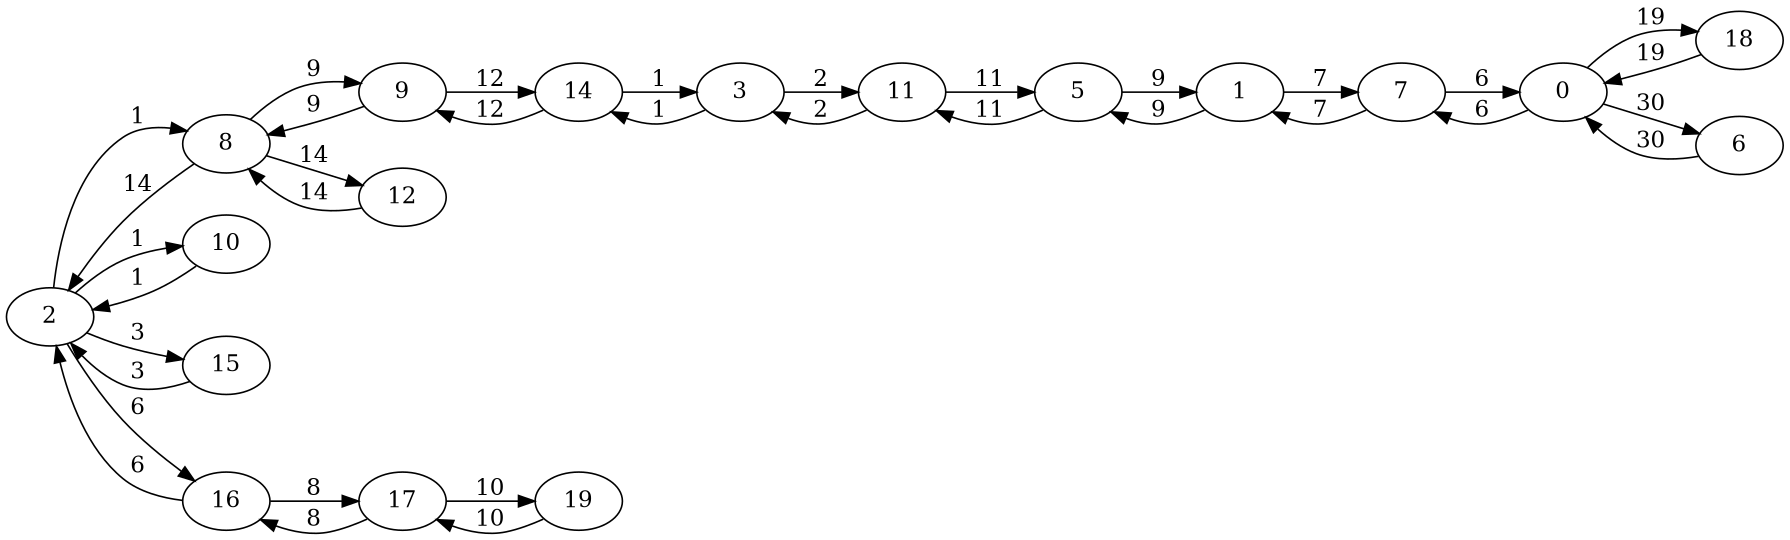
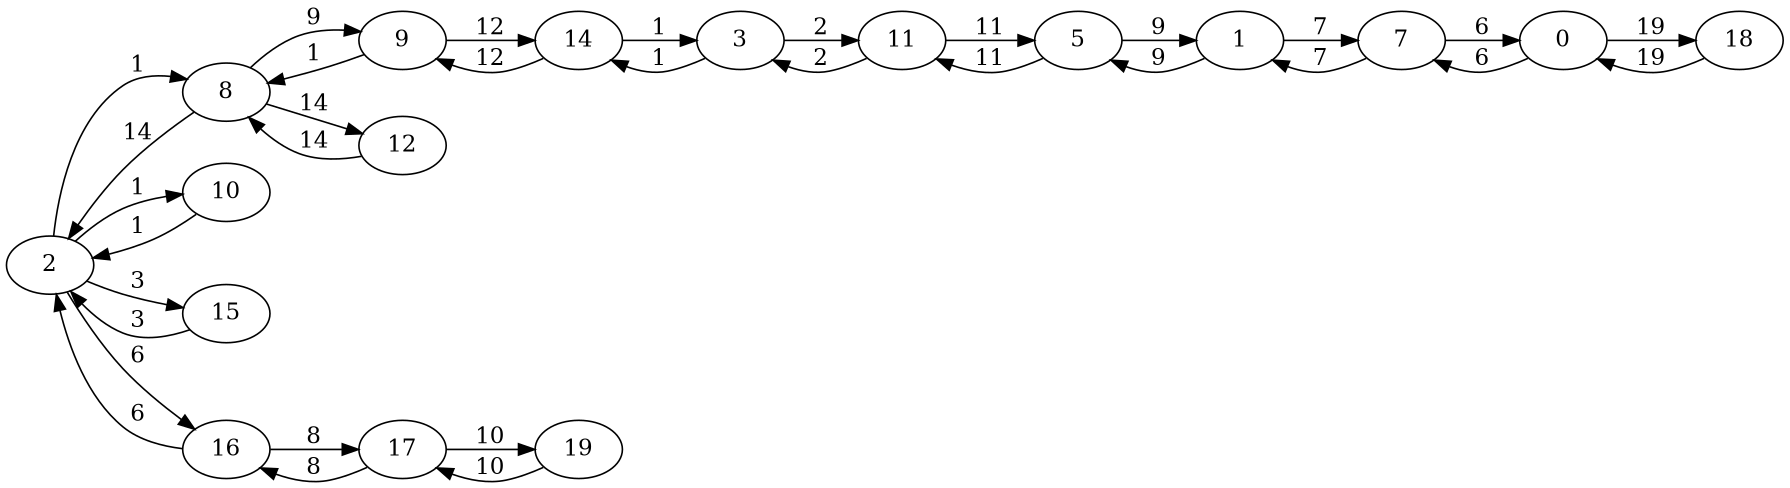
edge "9" -> "8": label "9" -> "1"
node "6": removed
